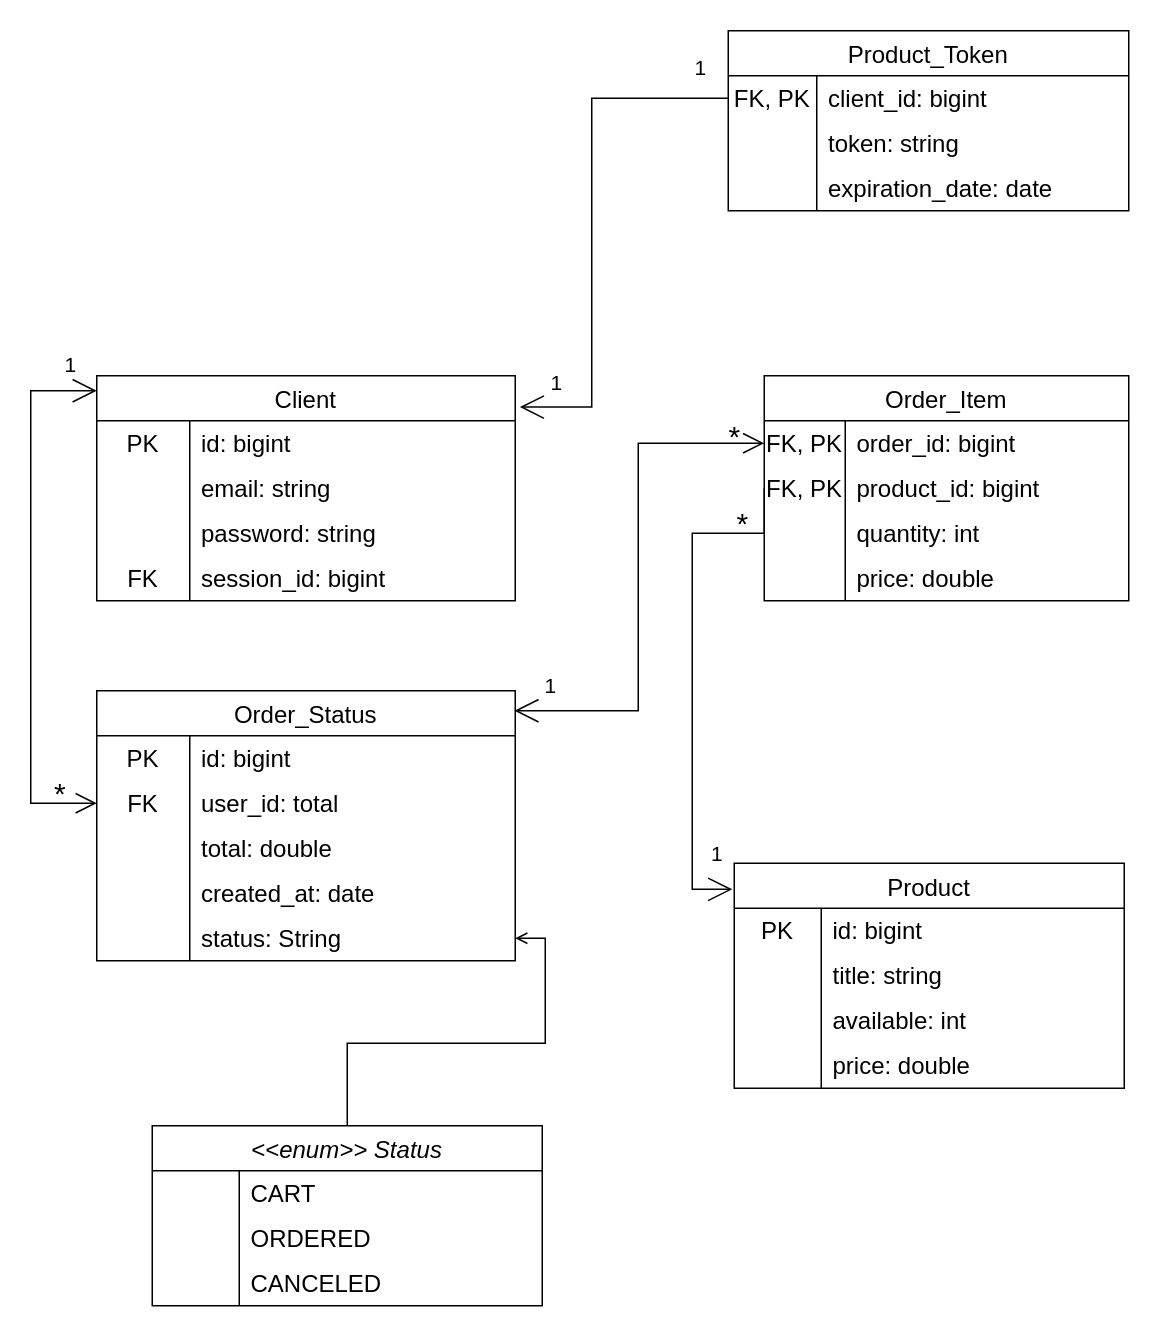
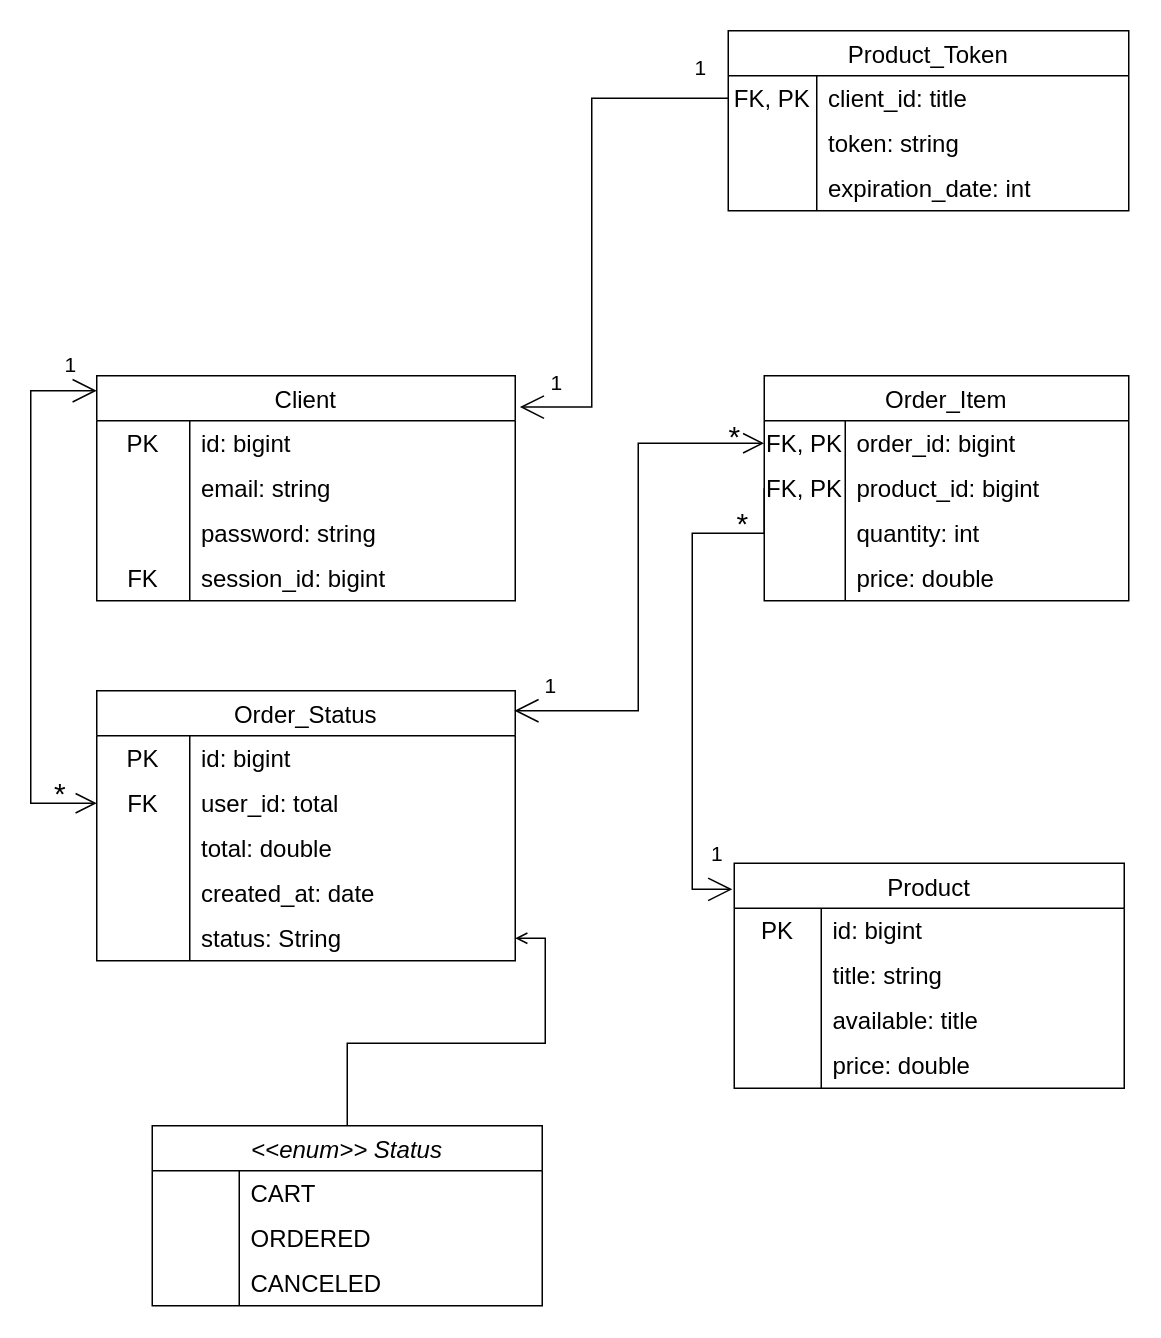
node "client_id: bigint": label "client_id: bigint" -> "client_id: title"
node "expiration_date: date": label "expiration_date: date" -> "expiration_date: int"
node "available: int": label "available: int" -> "available: title"
